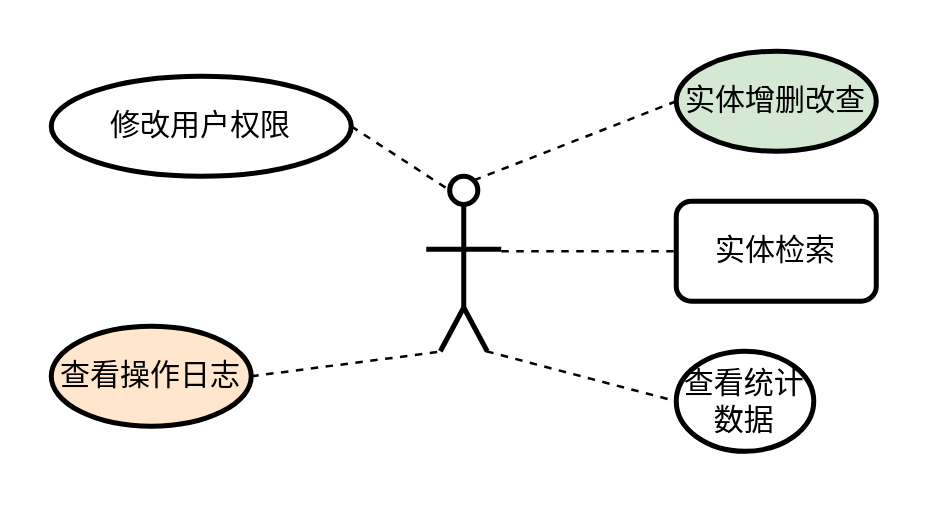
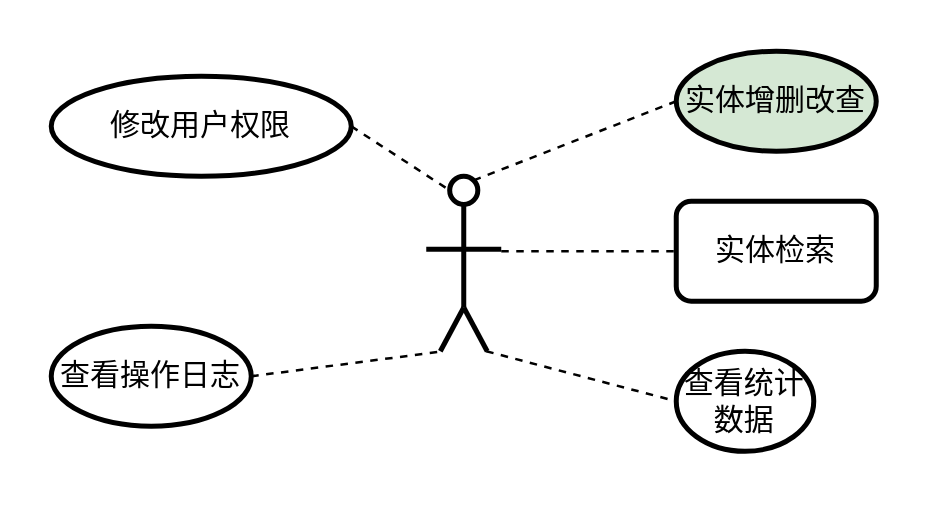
node "查看操作日志": fillcolor #ffe6cc -> #ffffff
